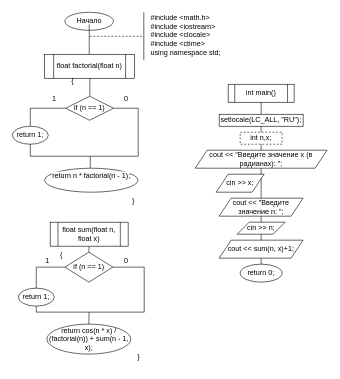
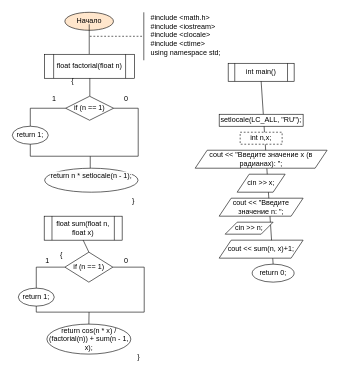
node "Начало": fillcolor #ffffff -> #ffe6cc
node "int main()": moved (261, 93) -> (261, 72)
node "return n * factorial(n - 1);": label "return n * factorial(n - 1);" -> "return n * setlocale(n - 1);"
node "cin >> x;": moved (240, 183) -> (261, 183)
node "cin >> n;": moved (261, 228) -> (249, 228)
node "float sum(float n, float x)": moved (89, 234) -> (83, 228)
node "return 0;": moved (261, 273) -> (273, 273)
